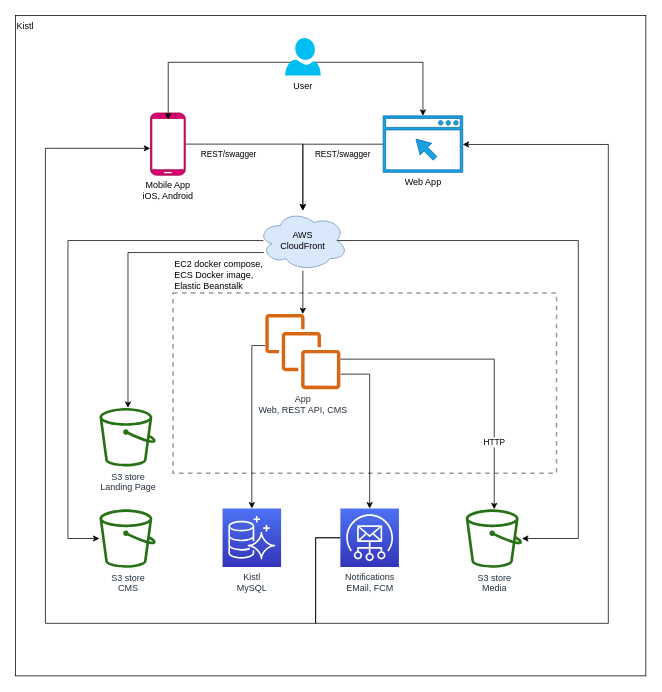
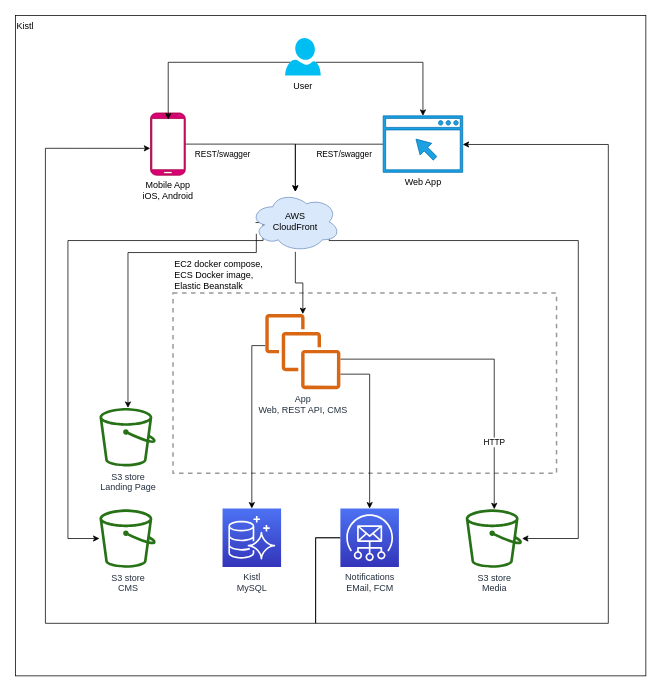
node "AWS CloudFront": moved (303, 240) -> (295, 222)
